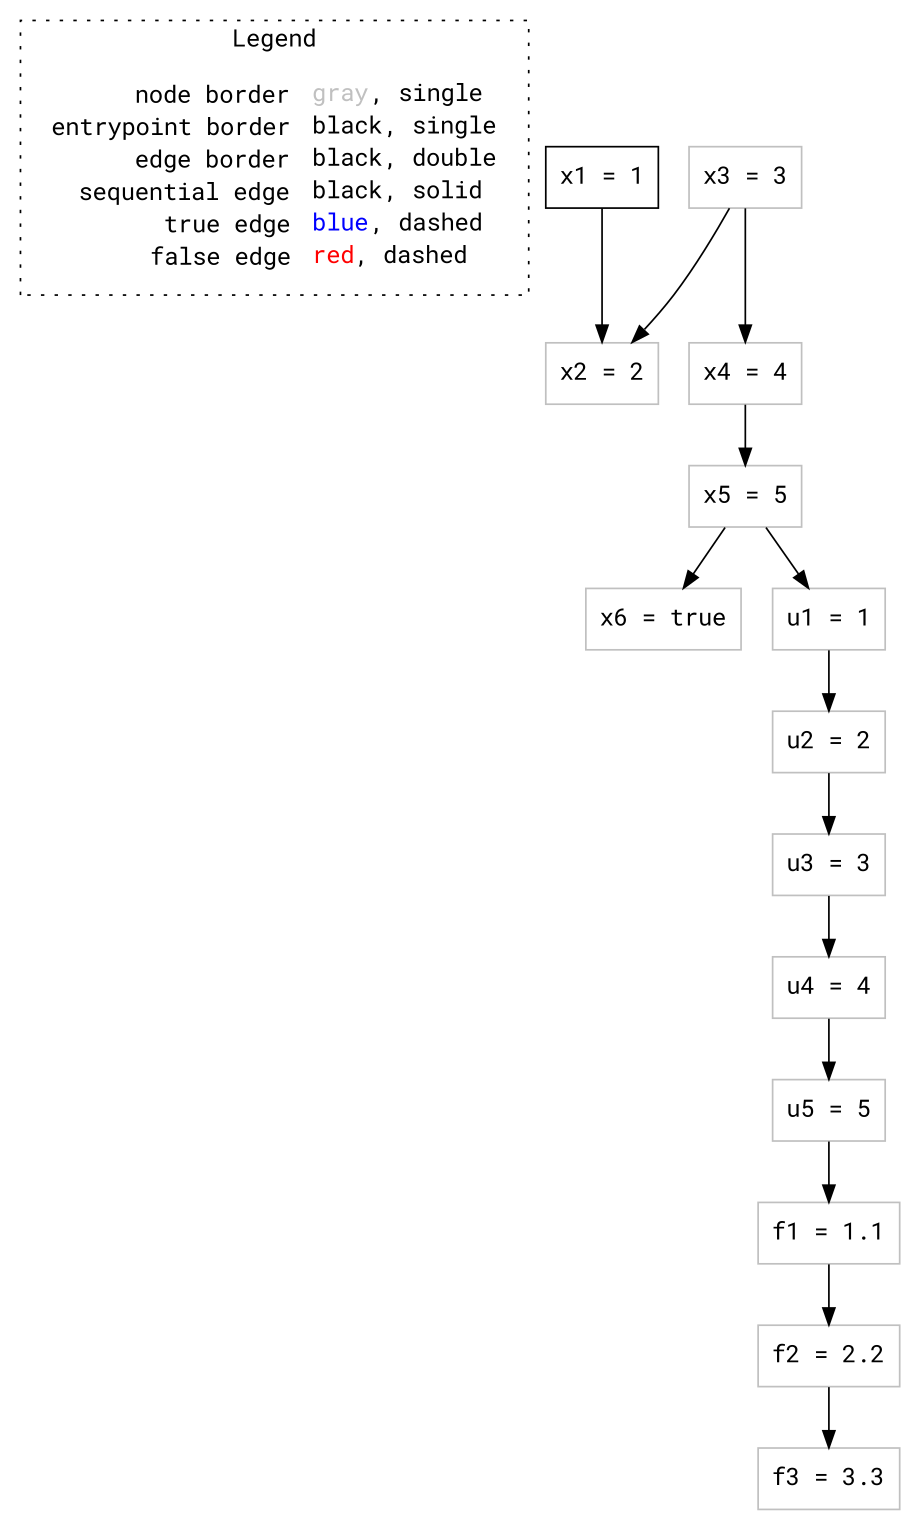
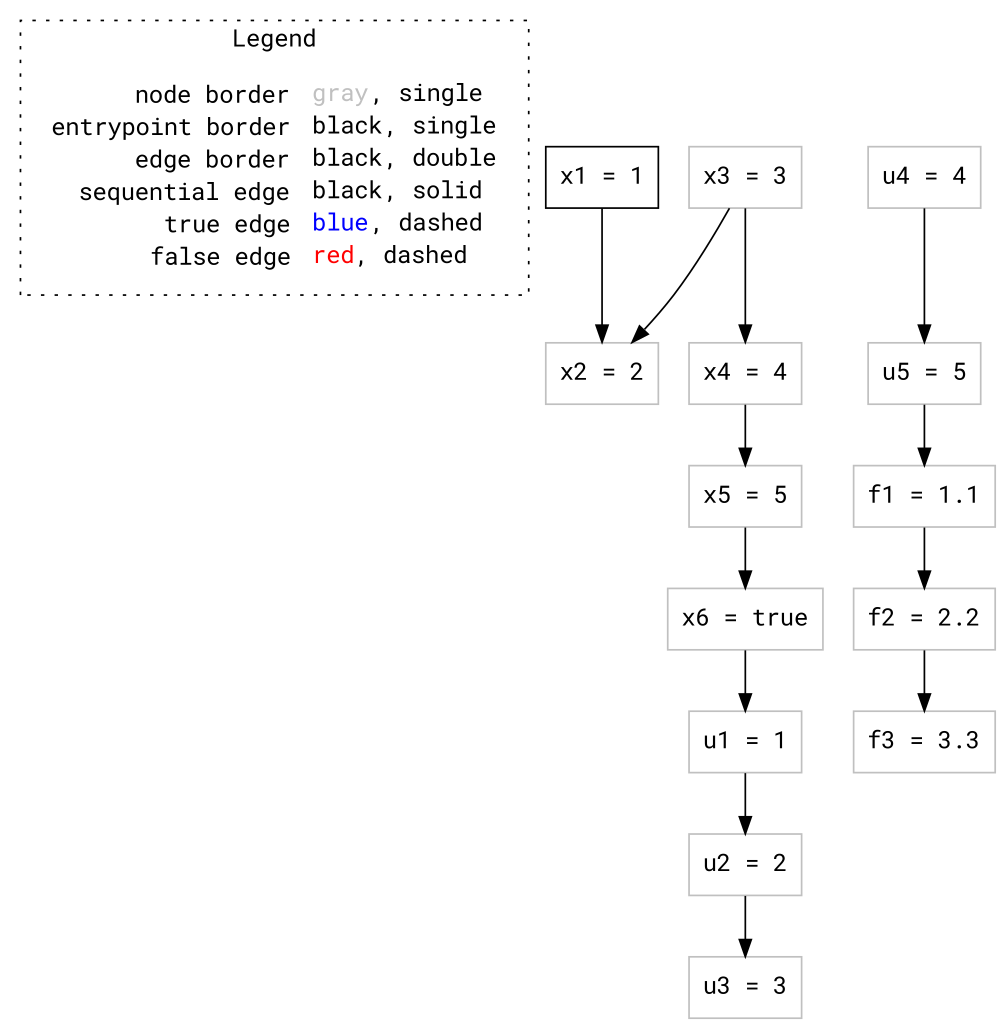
edge "x5 = 5" -> "u1 = 1": now "x6 = true" -> "u1 = 1"
edge "u3 = 3" -> "u4 = 4": removed
